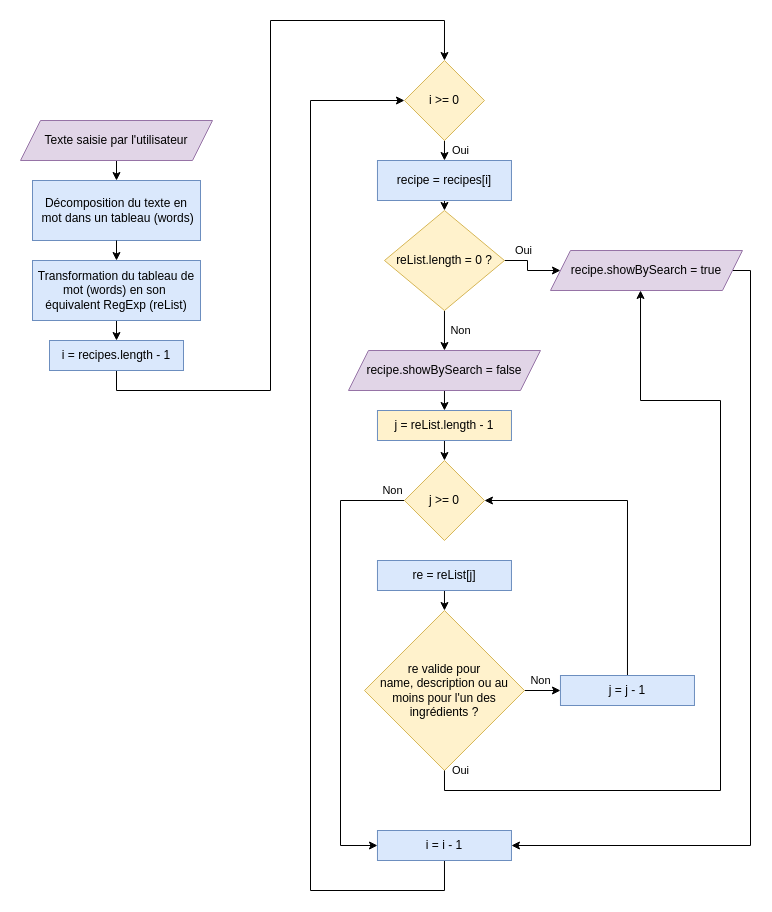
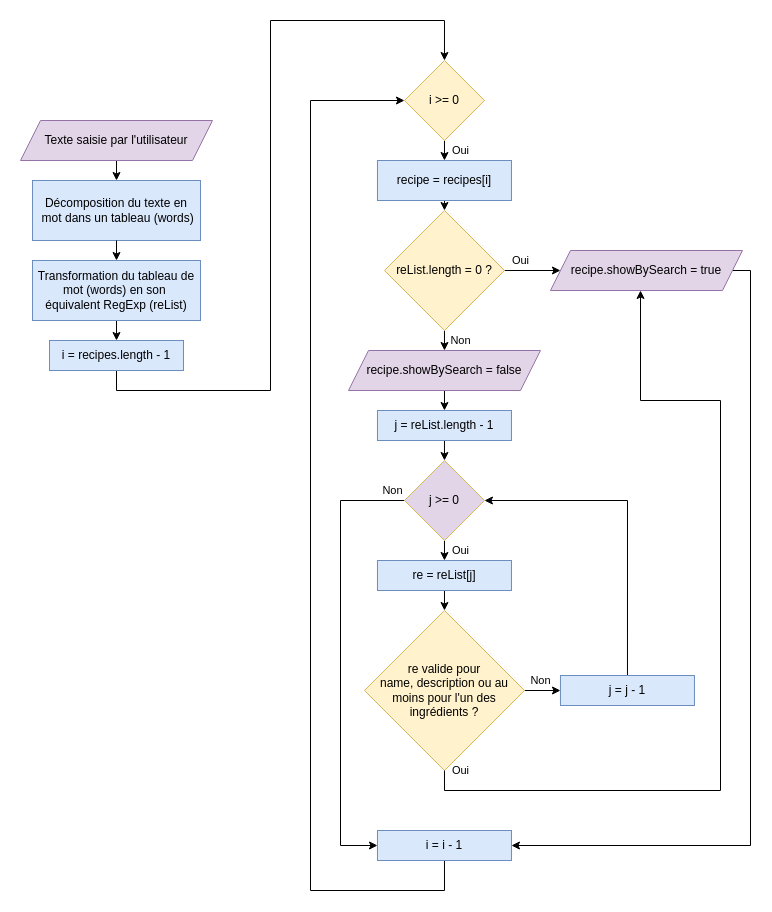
node "reList.length = 0 ?": size 120x100 -> 120x120
node "j = reList.length - 1": fillcolor #fff2cc -> #dae8fc
node "j >= 0": fillcolor #fff2cc -> #e1d5e7
edge "j >= 0" -> "re = reList[j]": added, label "Oui"
